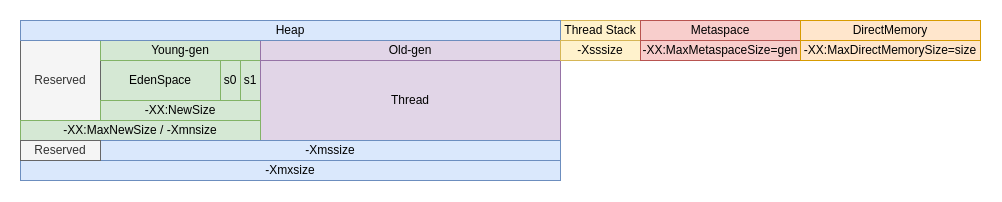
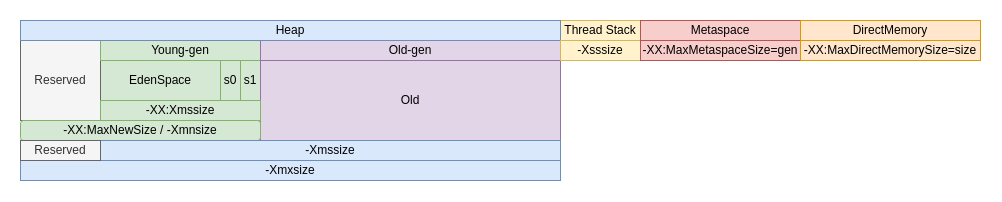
node "Thread": label "Thread" -> "Old"
node "-XX:NewSize": label "-XX:NewSize" -> "-XX:Xmssize"
node "-XX:MaxNewSize / -Xmnsize": shape rectangle -> rounded rectangle
